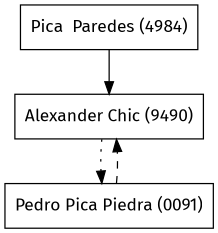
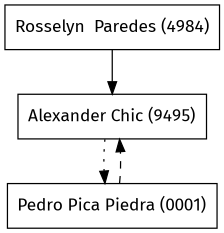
node "Pica  Paredes (4984)": label "Pica  Paredes (4984)" -> "Rosselyn  Paredes (4984)"
node "Alexander Chic (9490)": label "Alexander Chic (9490)" -> "Alexander Chic (9495)"
node "Pedro Pica Piedra (0091)": label "Pedro Pica Piedra (0091)" -> "Pedro Pica Piedra (0001)"
